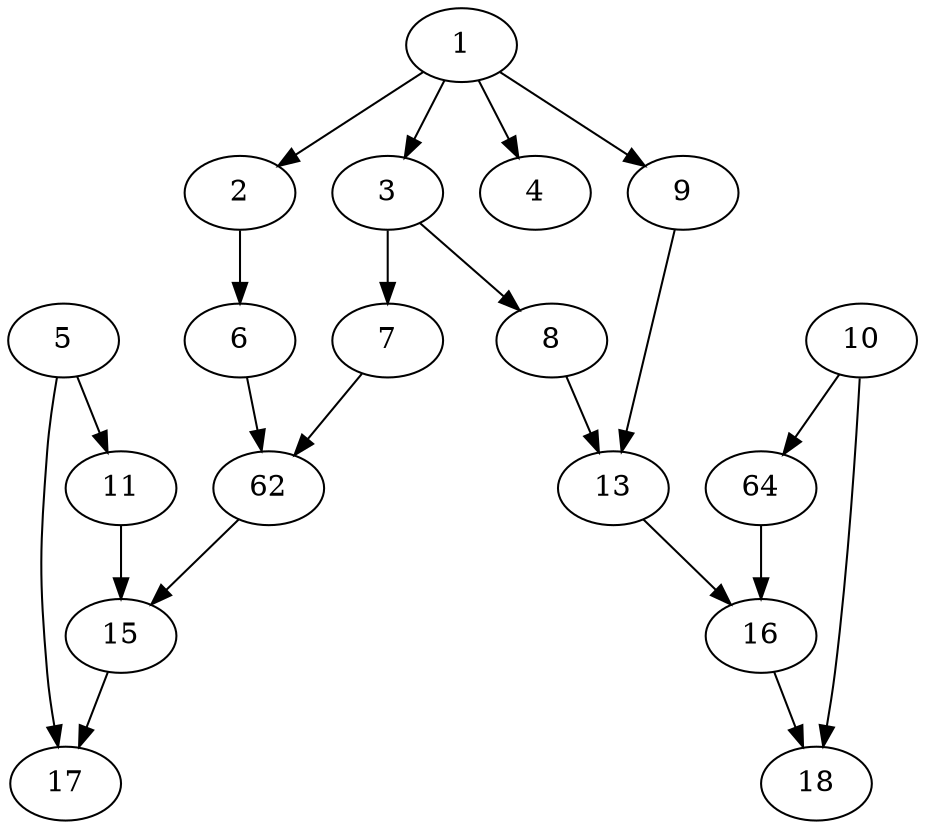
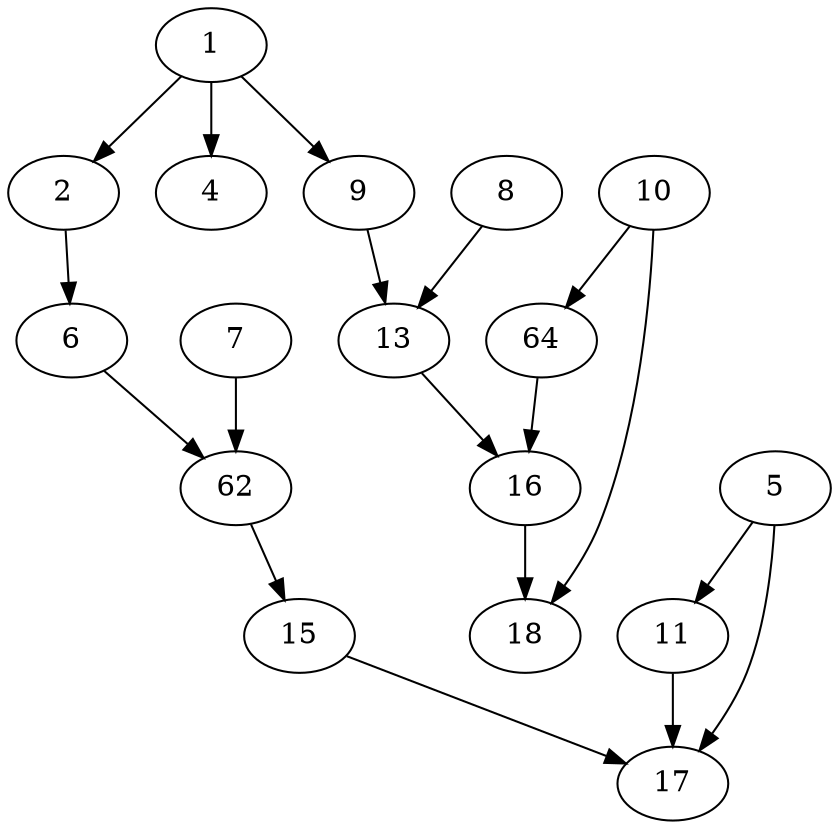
node "3": removed
edge "11" -> "15": now "11" -> "17"
